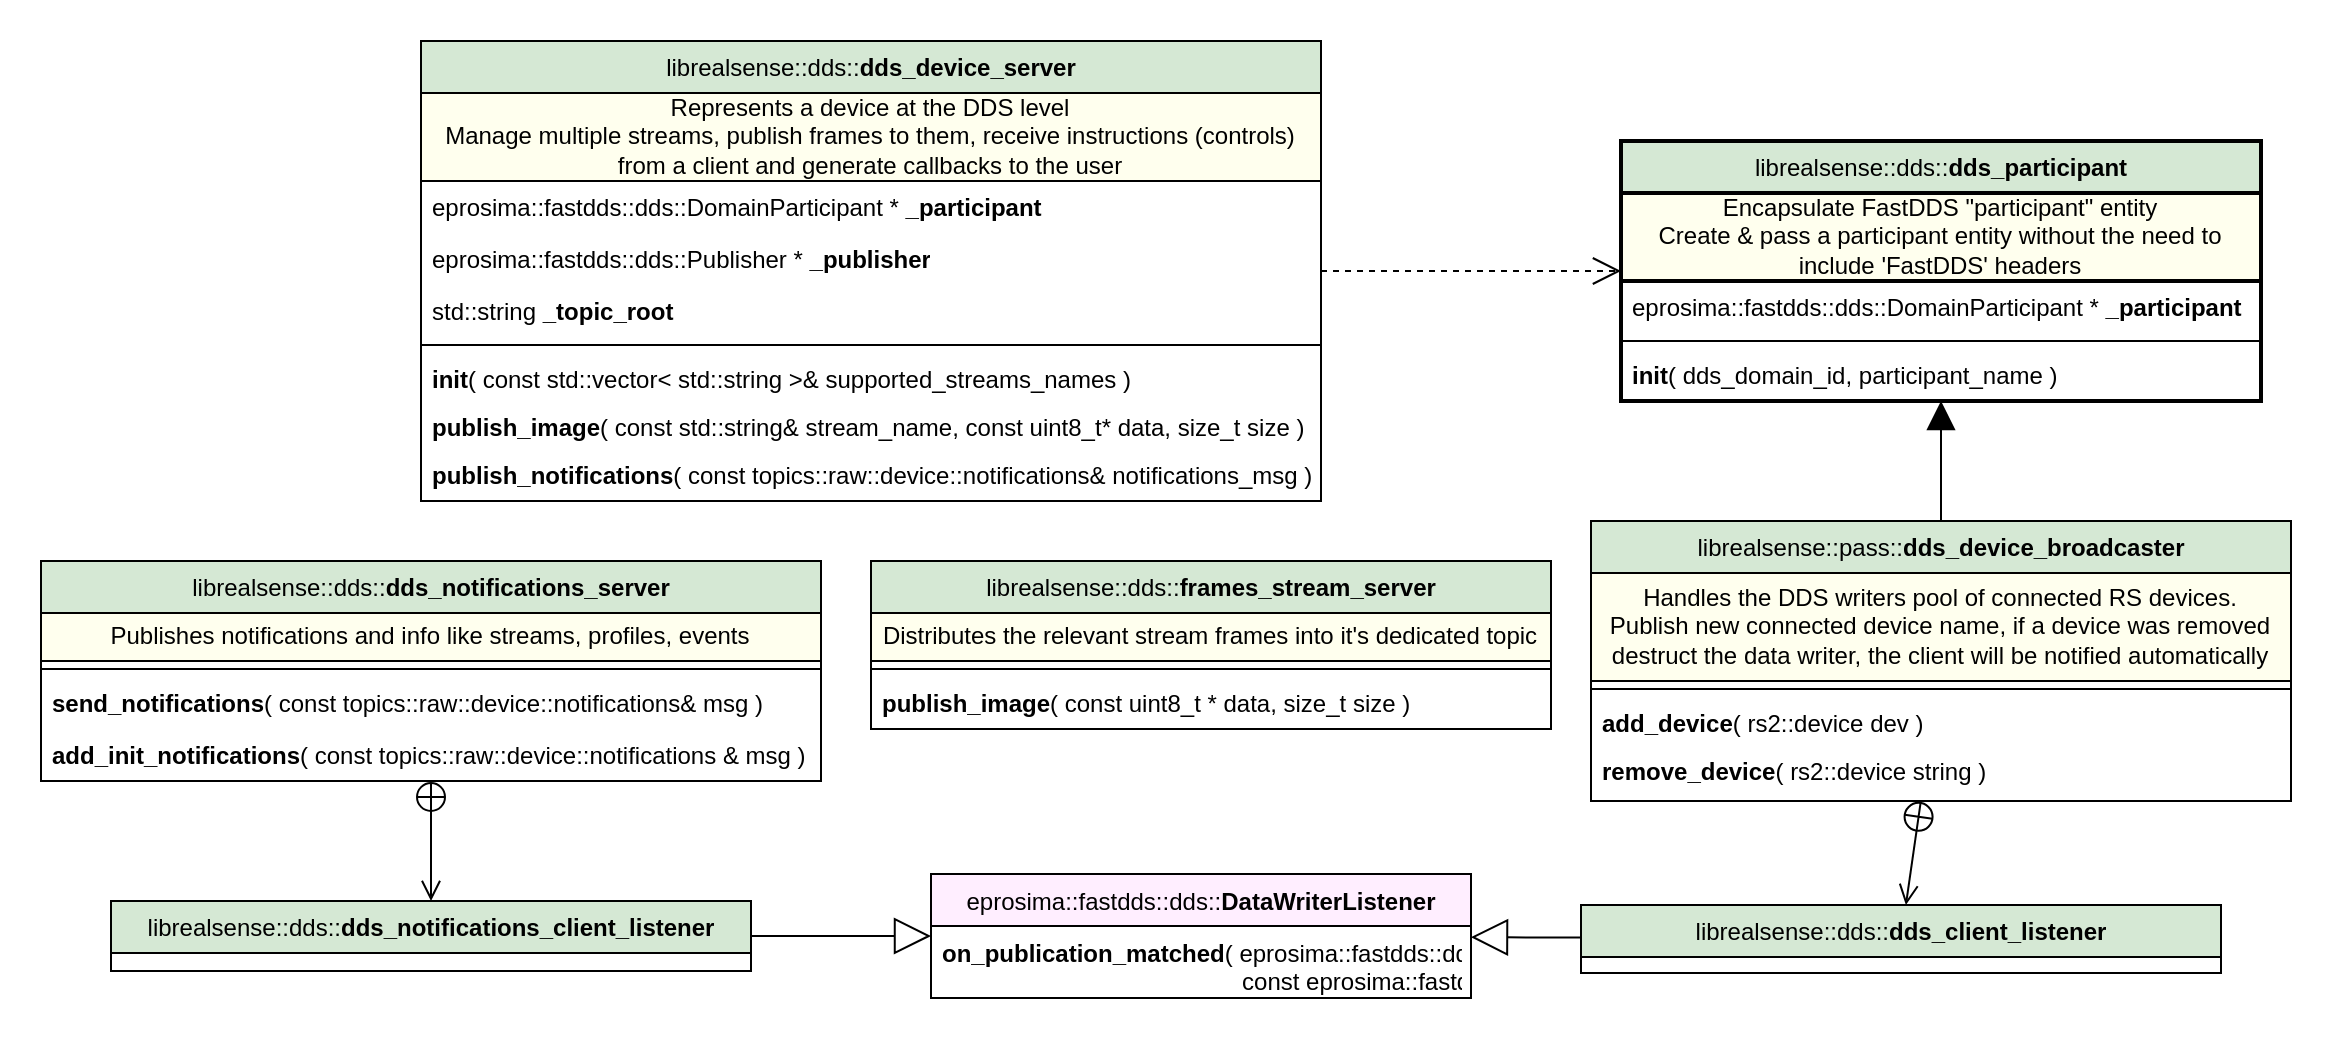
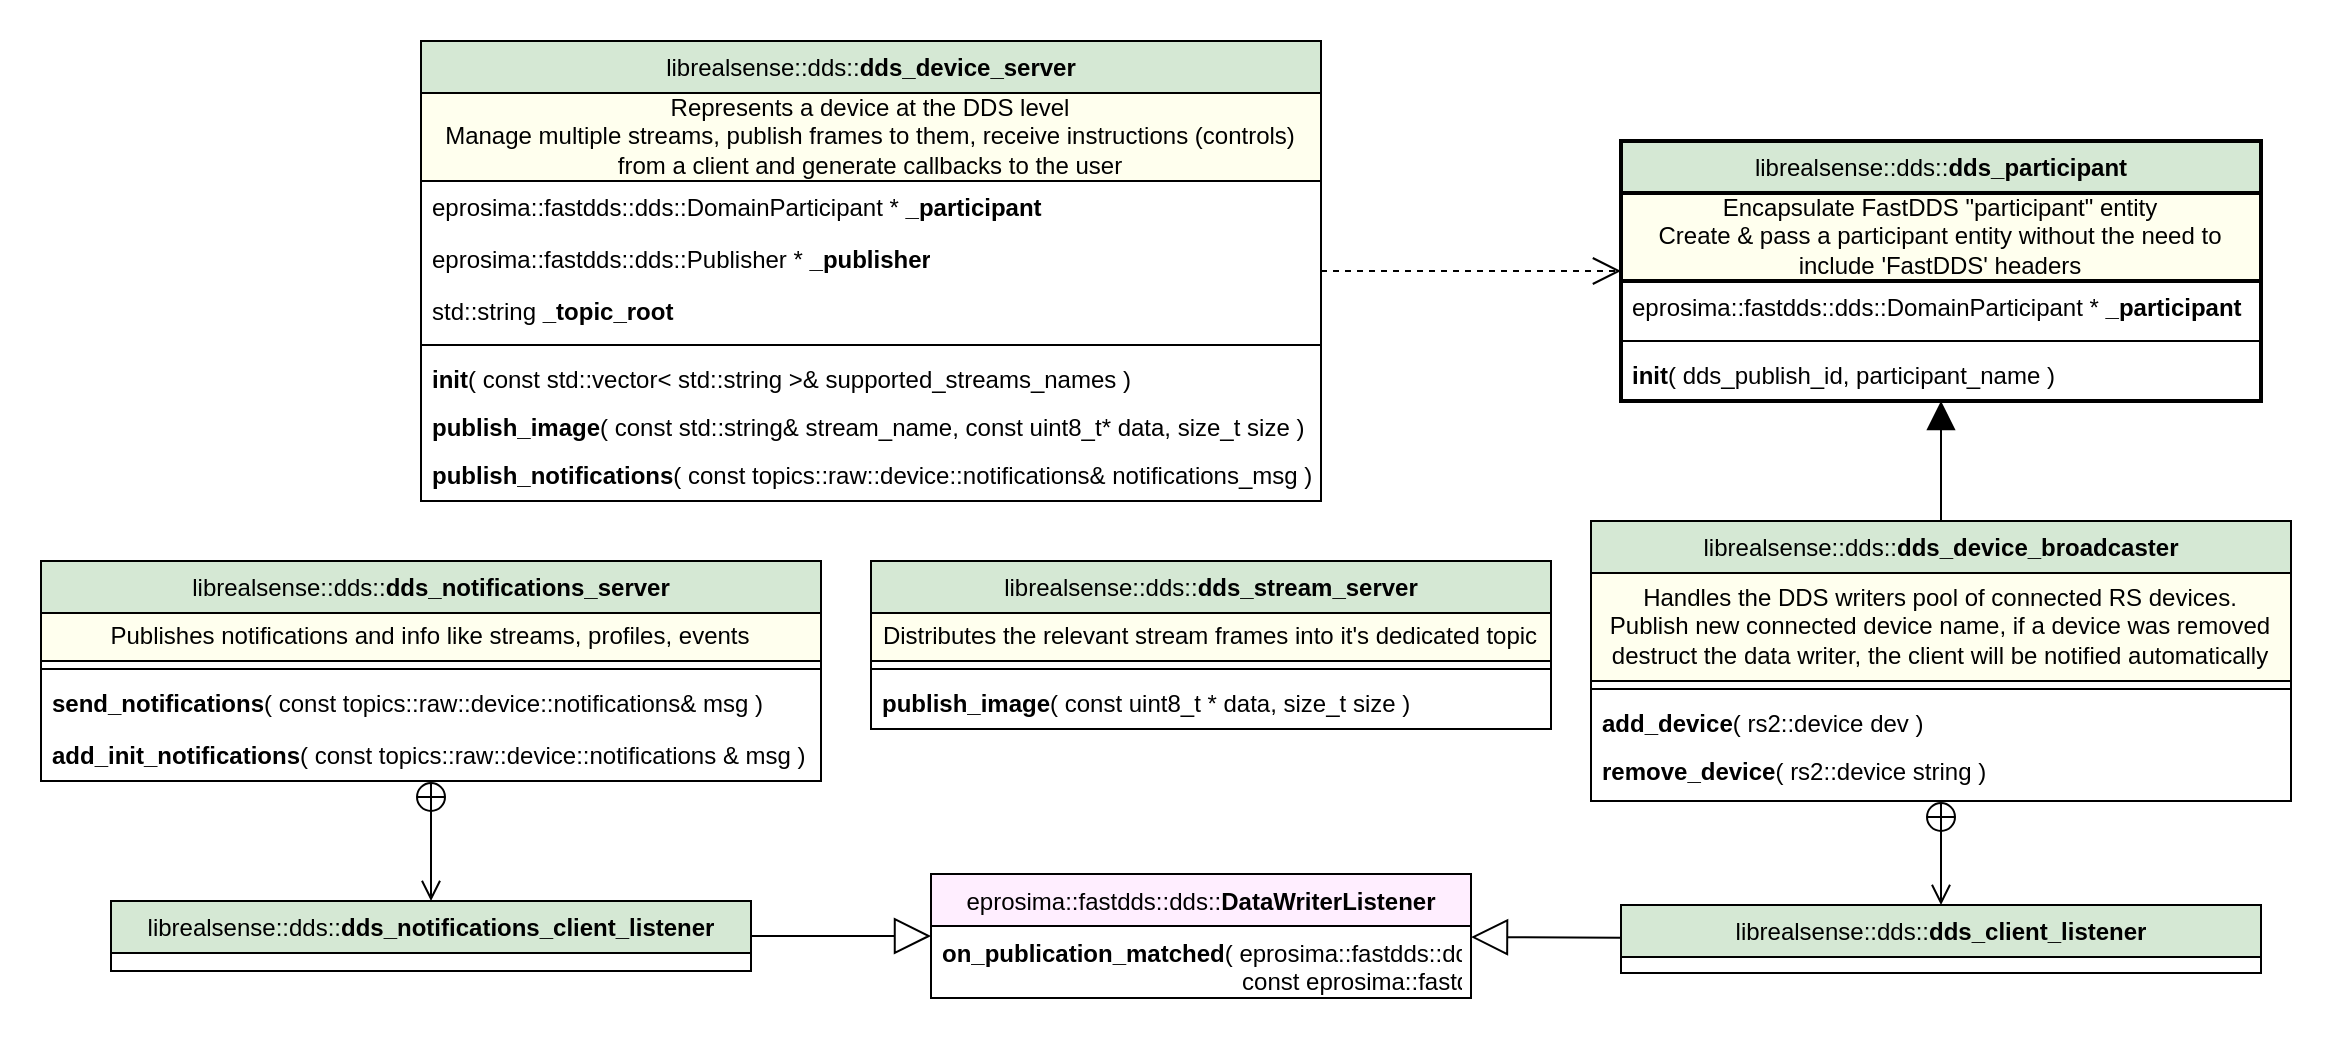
node "init( dds_domain_id, participant_name )": label "init( dds_domain_id, participant_name )" -> "init( dds_publish_id, participant_name )"
node "librealsense::pass::dds_device_broadcaster": label "librealsense::pass::dds_device_broadcaster" -> "librealsense::dds::dds_device_broadcaster"
node "librealsense::dds::frames_stream_server": label "librealsense::dds::frames_stream_server" -> "librealsense::dds::dds_stream_server"
node "librealsense::dds::dds_client_listener": moved (1901, 939) -> (1941, 939)
